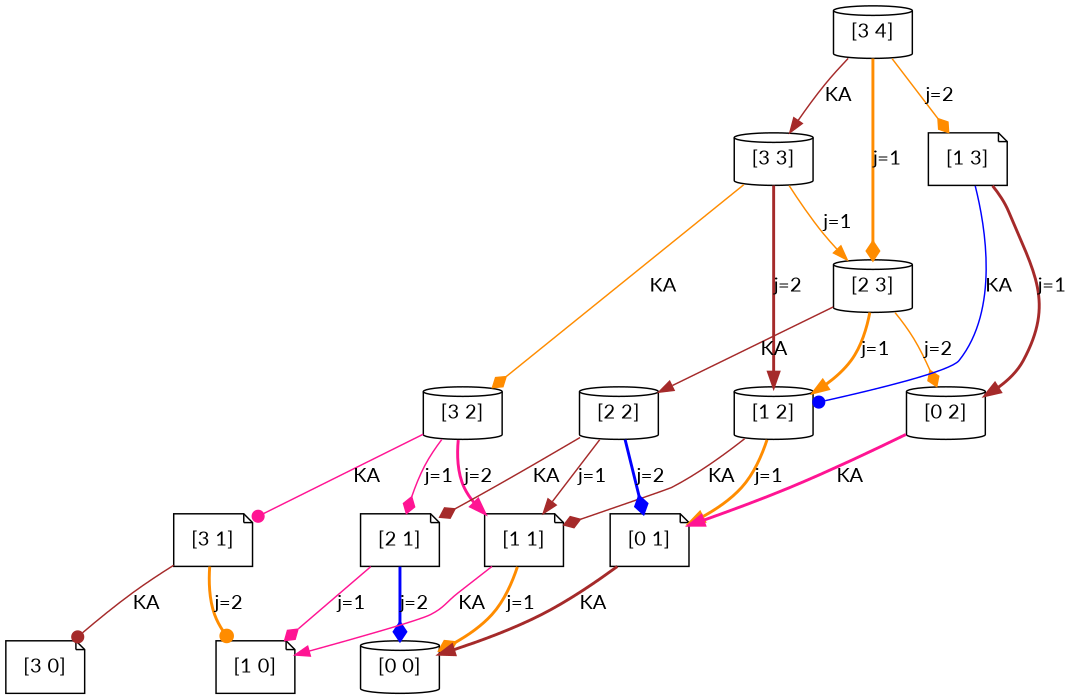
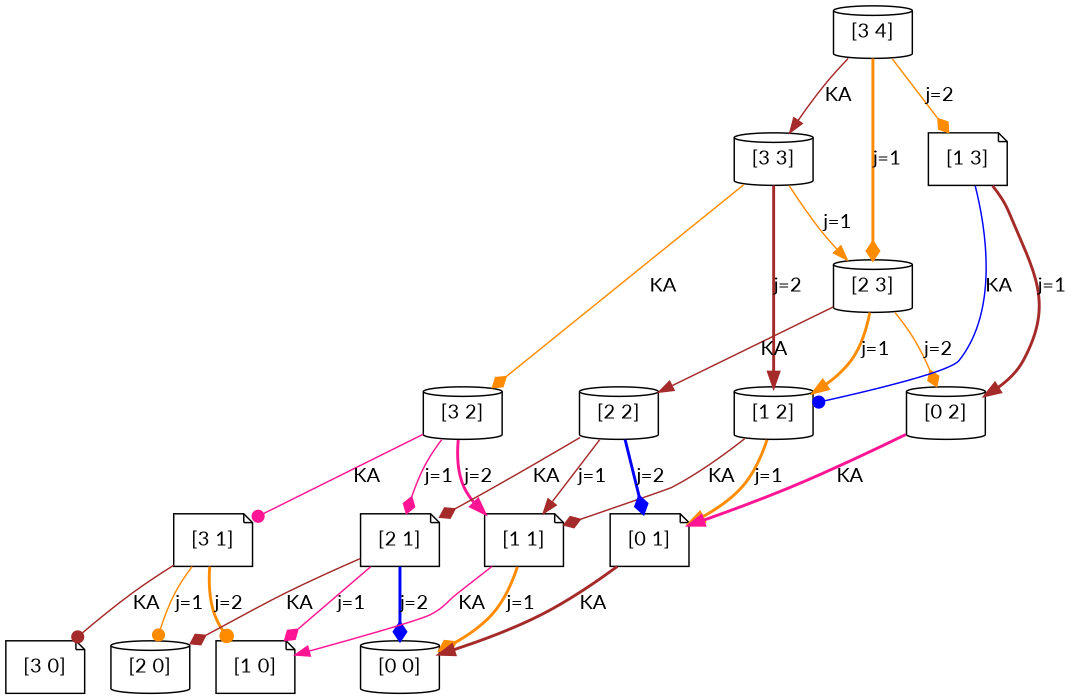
node "[2 0]": added
